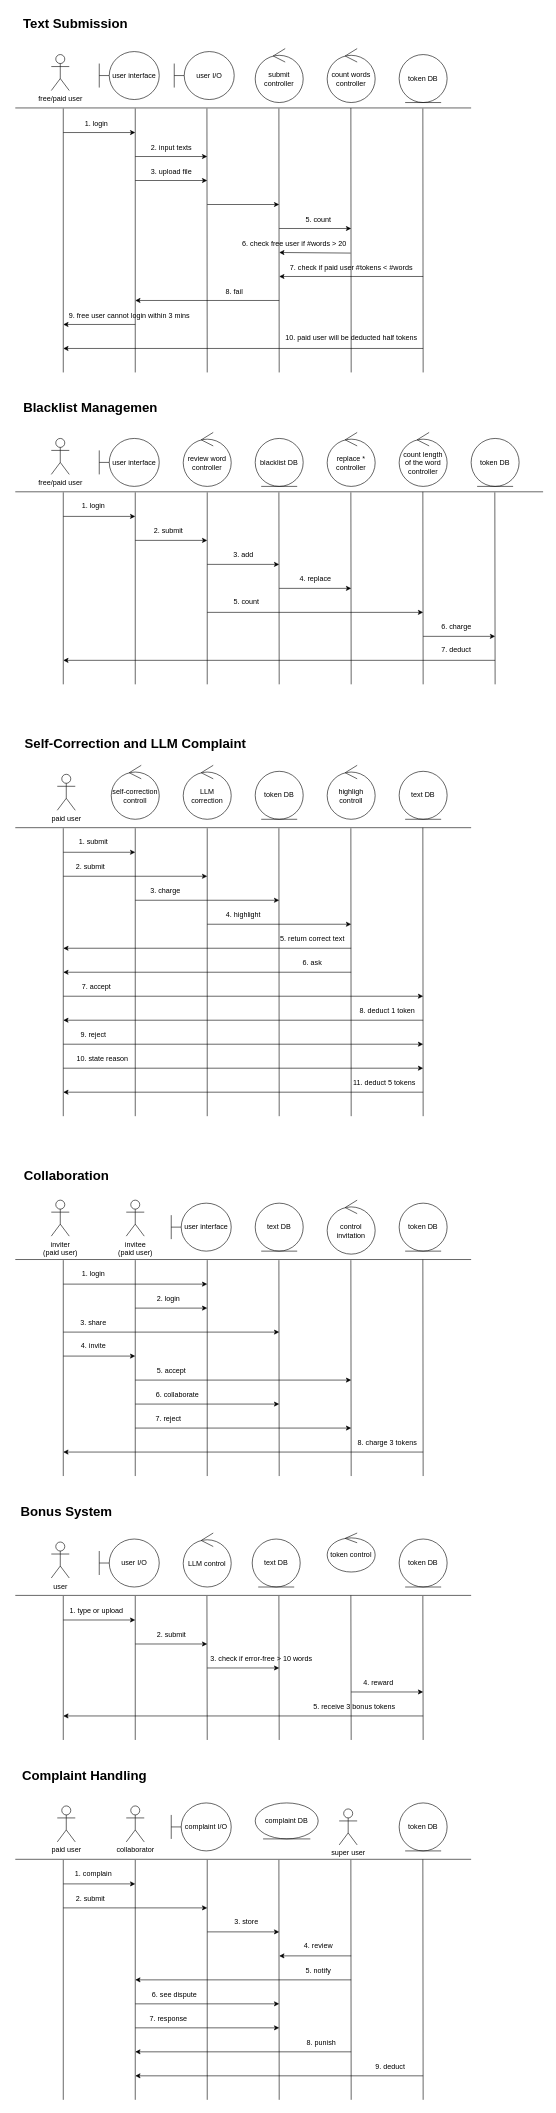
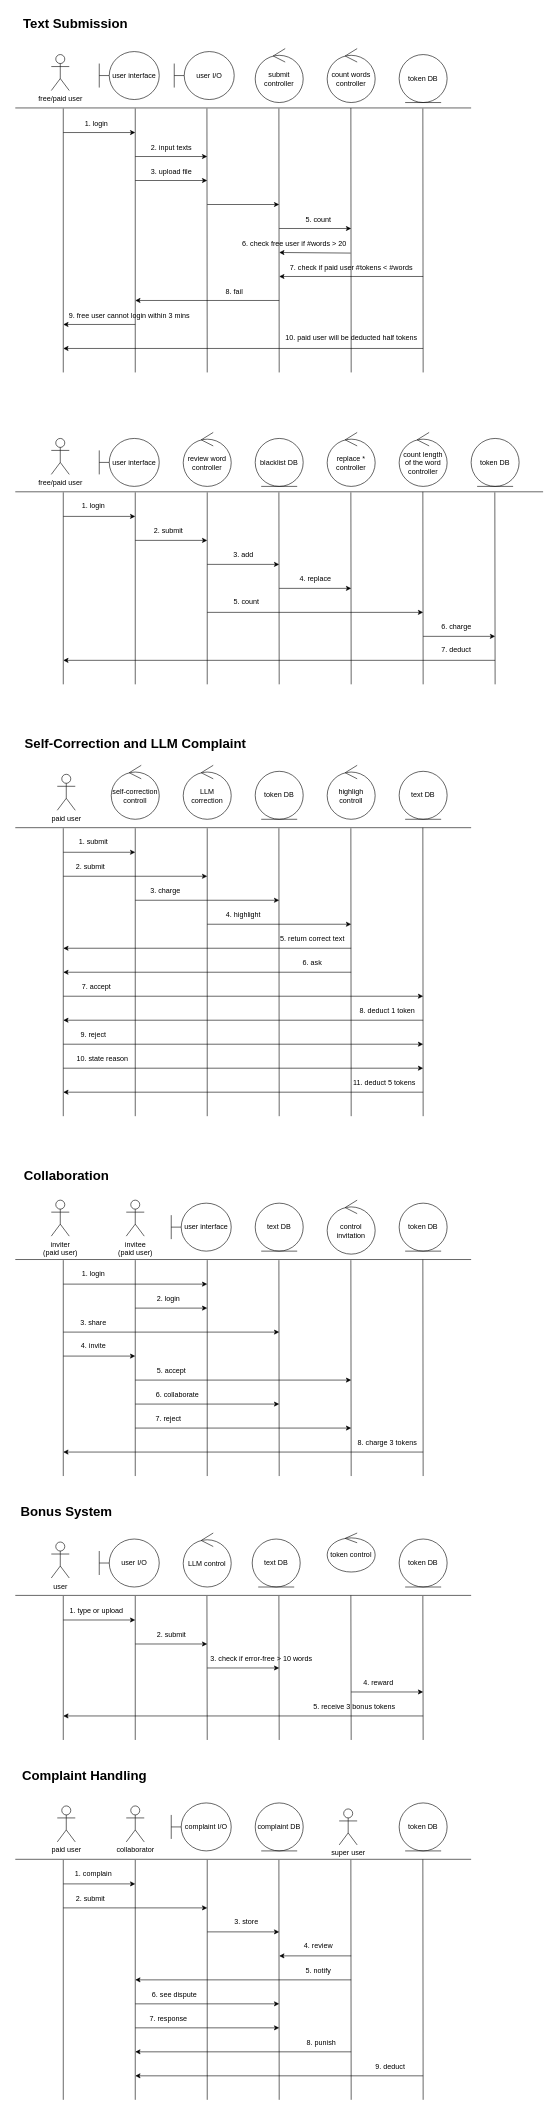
node "Blacklist Managemen": removed
node "complaint DB": size 63x36 -> 48x48
